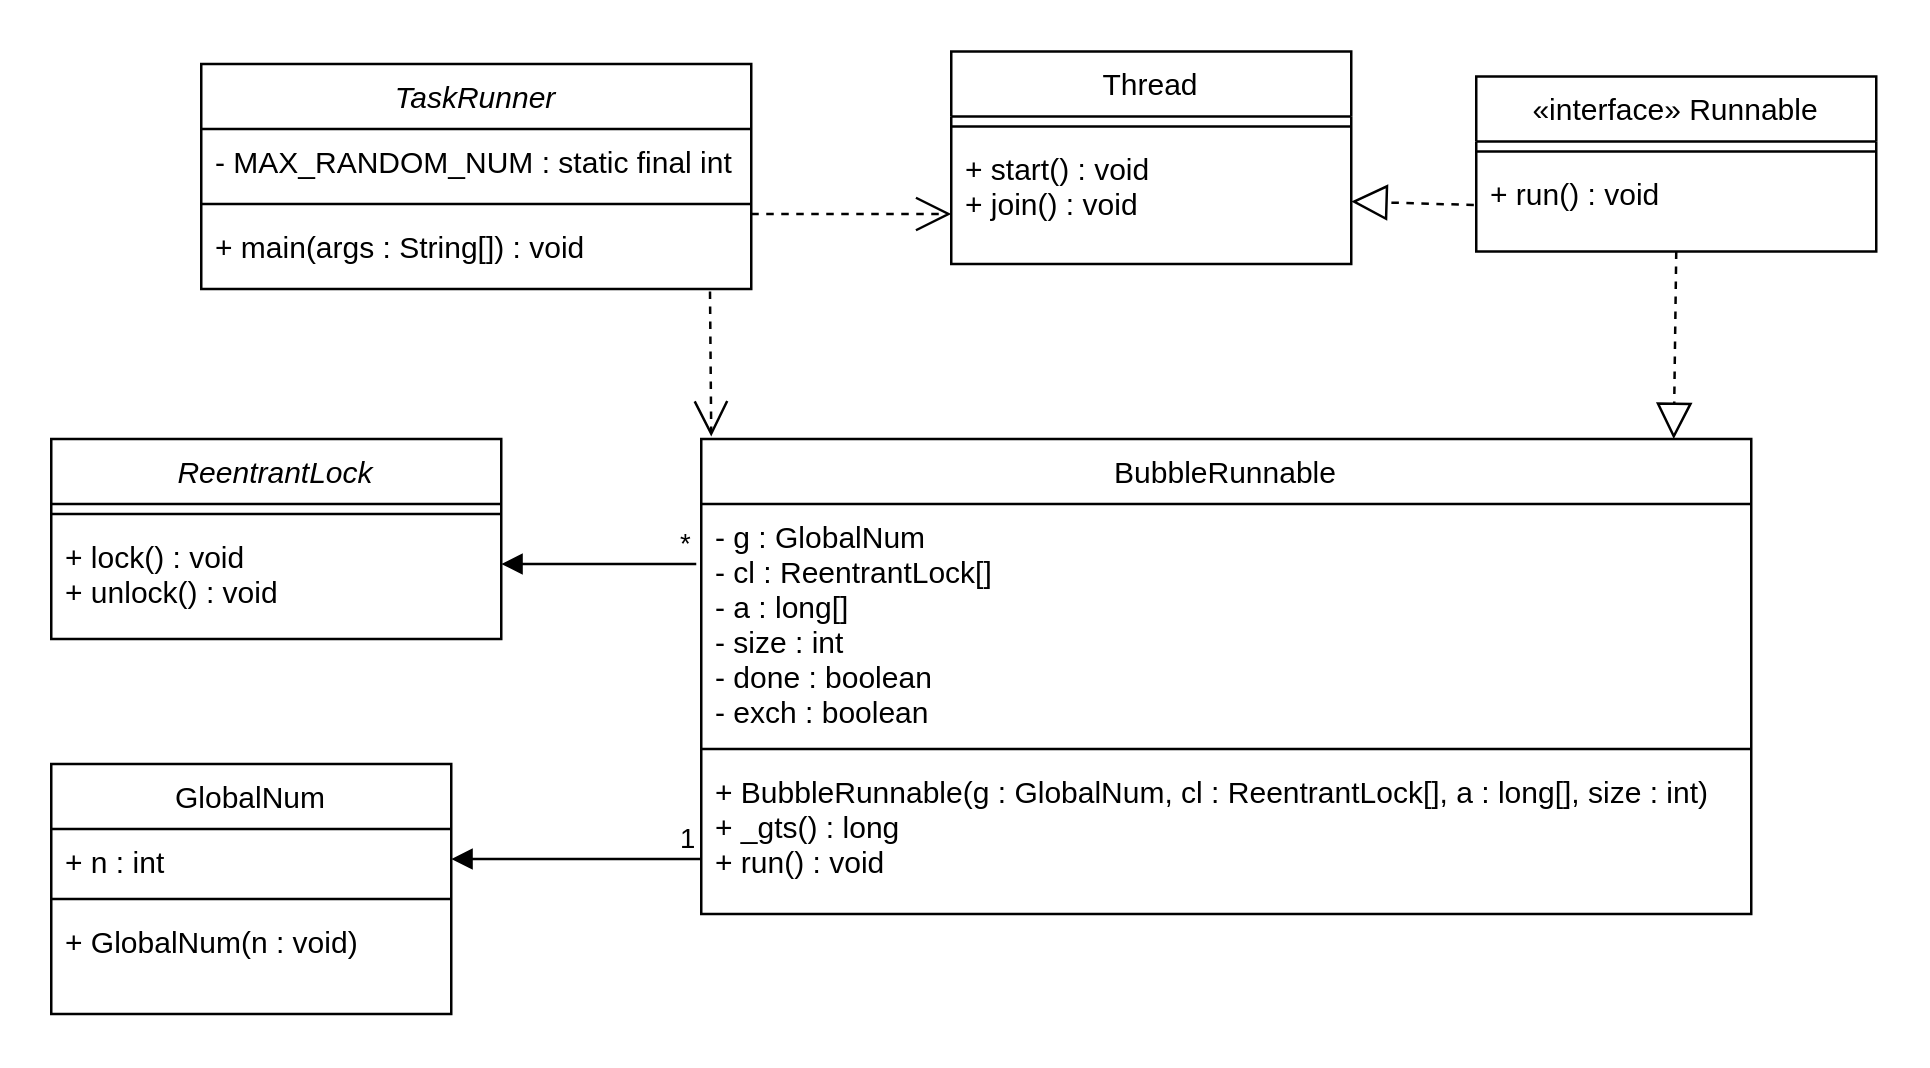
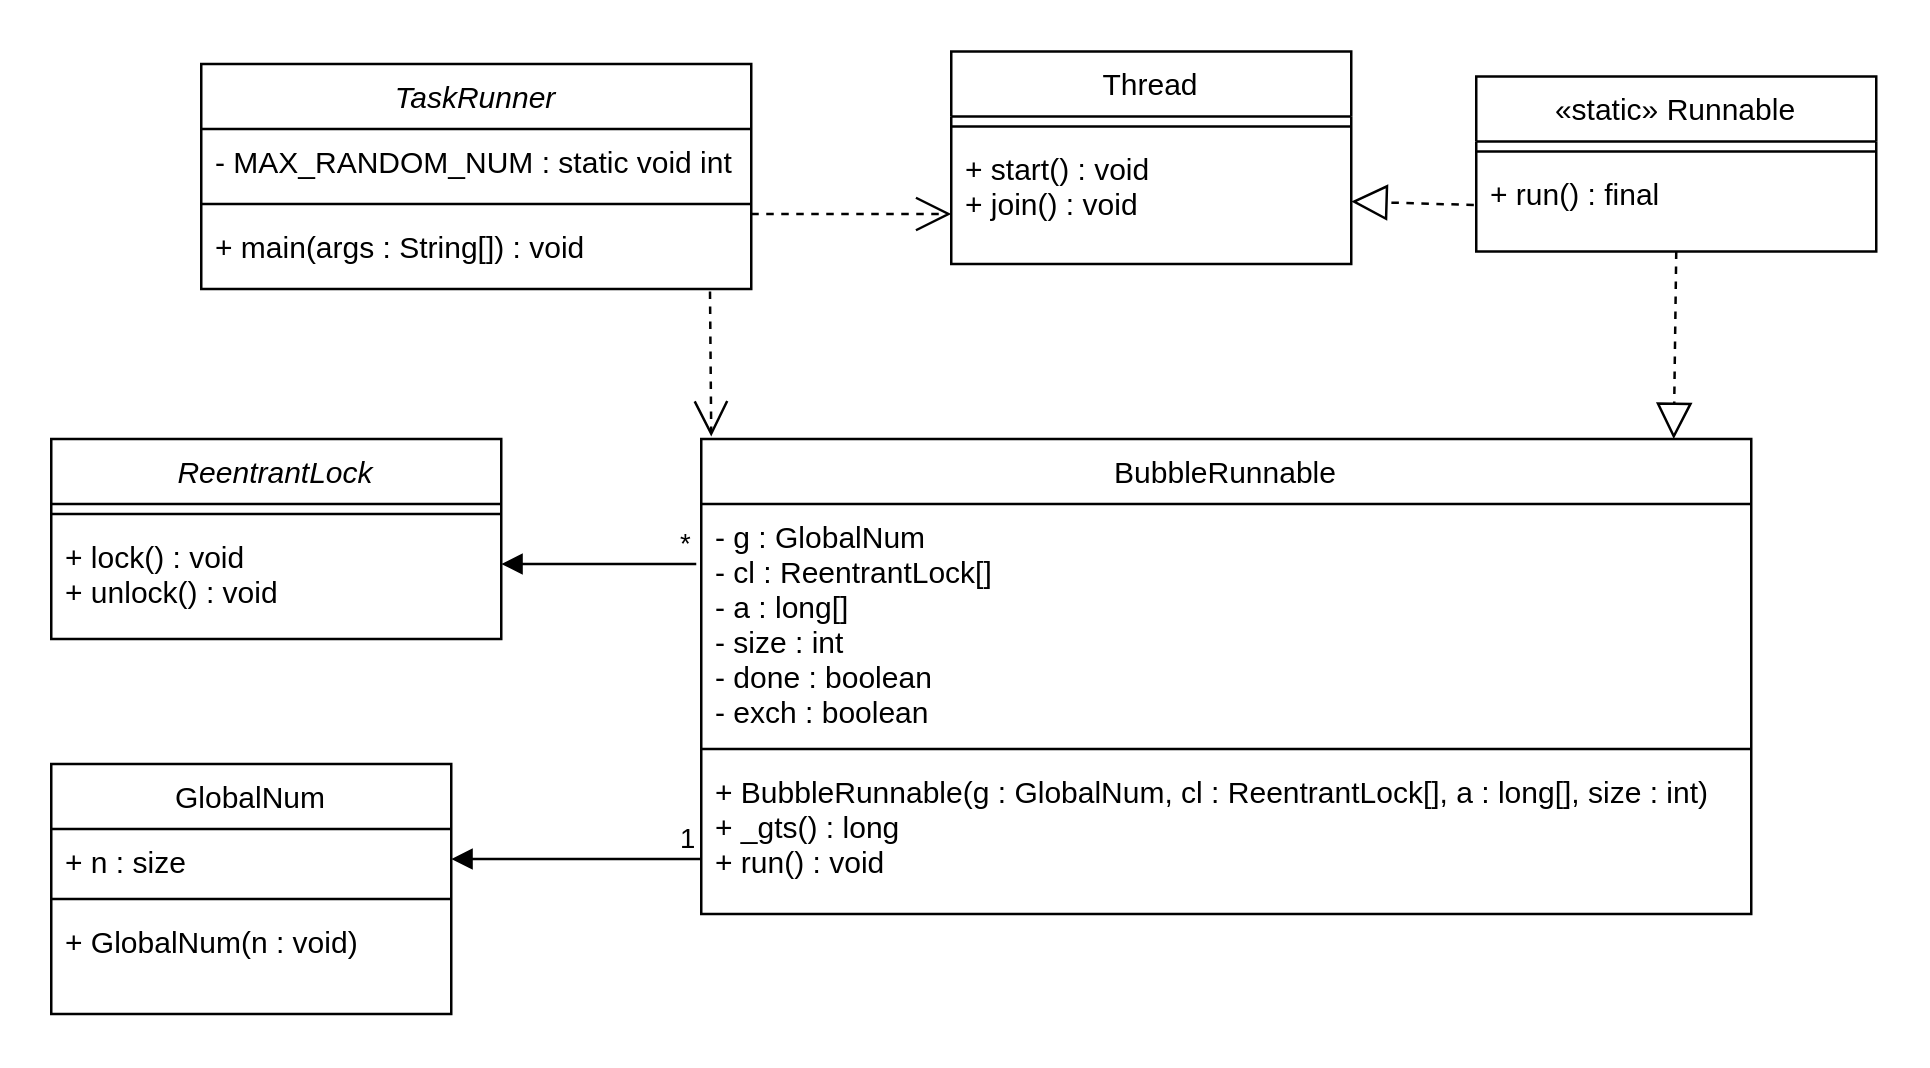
node "«interface» Runnable": label "«interface» Runnable" -> "«static» Runnable"
node "- MAX_RANDOM_NUM : static final int": label "- MAX_RANDOM_NUM : static final int" -> "- MAX_RANDOM_NUM : static void int"
node "+ run() : void": label "+ run() : void" -> "+ run() : final"
node "+ n : int": label "+ n : int" -> "+ n : size"
